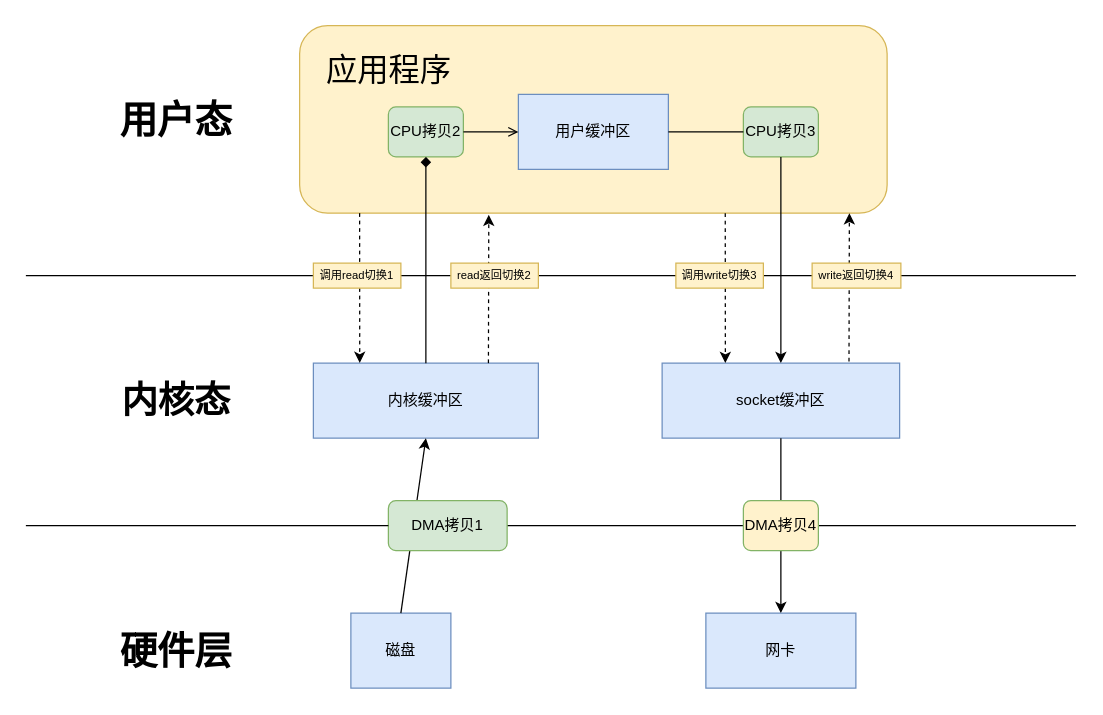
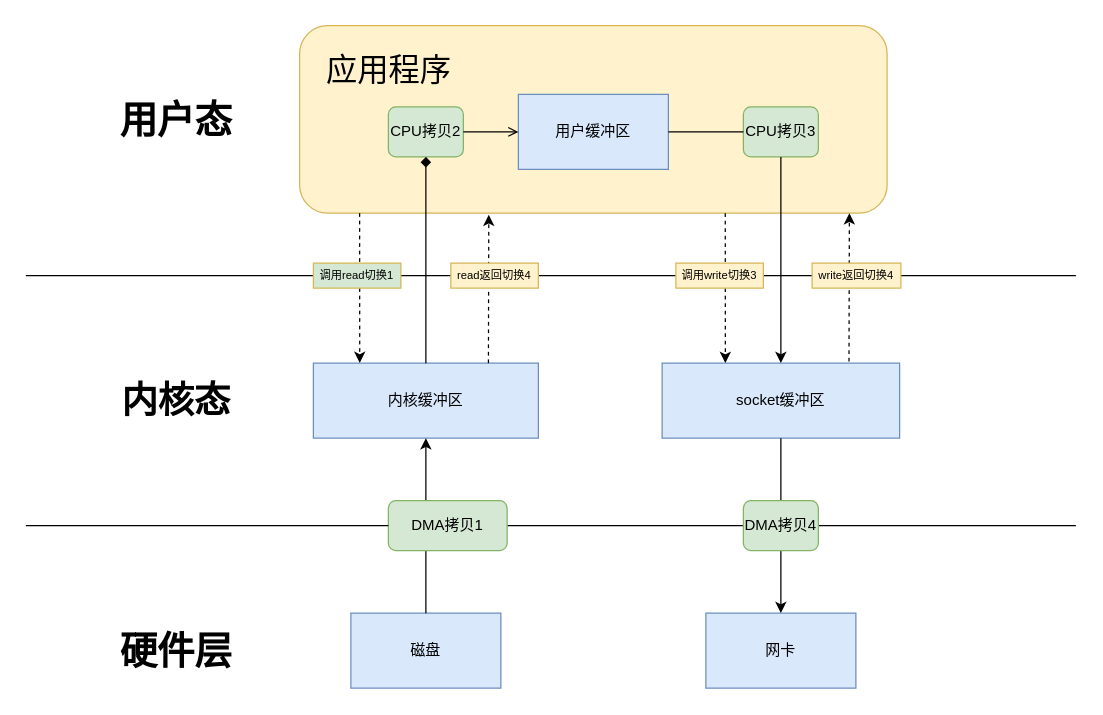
node "调用read切换1": fillcolor #fff2cc -> #d5e8d4
node "read返回切换2": label "read返回切换2" -> "read返回切换4"
node "DMA拷贝4": fillcolor #fff2cc -> #d5e8d4
node "磁盘": size 100x75 -> 150x75
